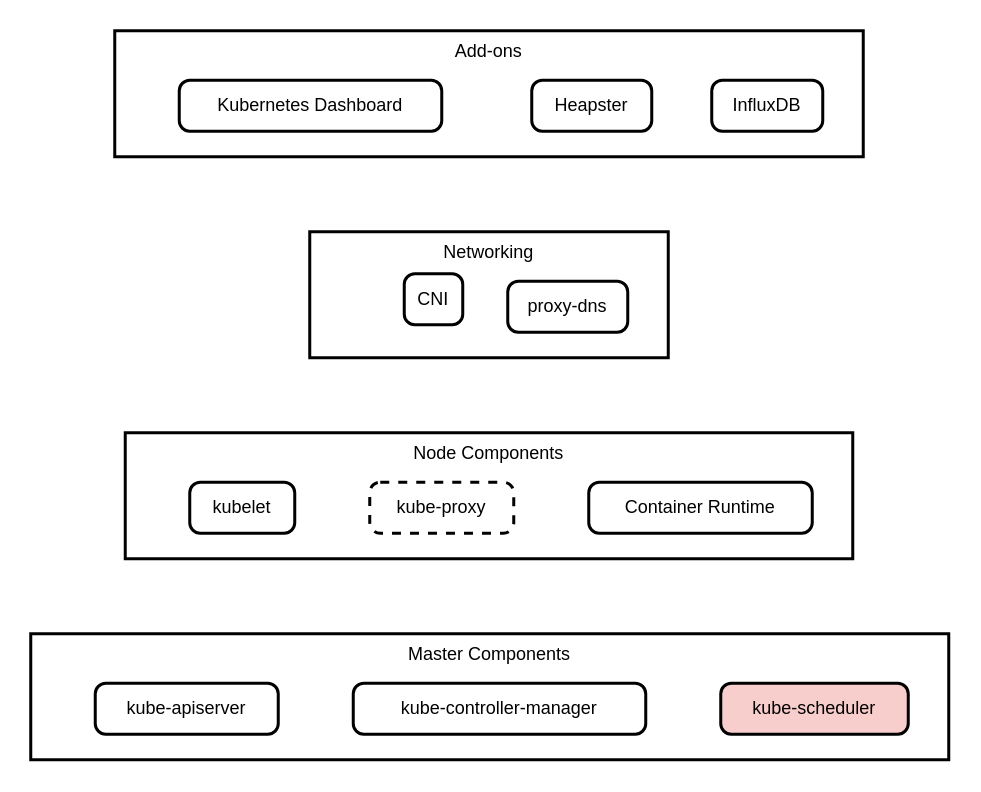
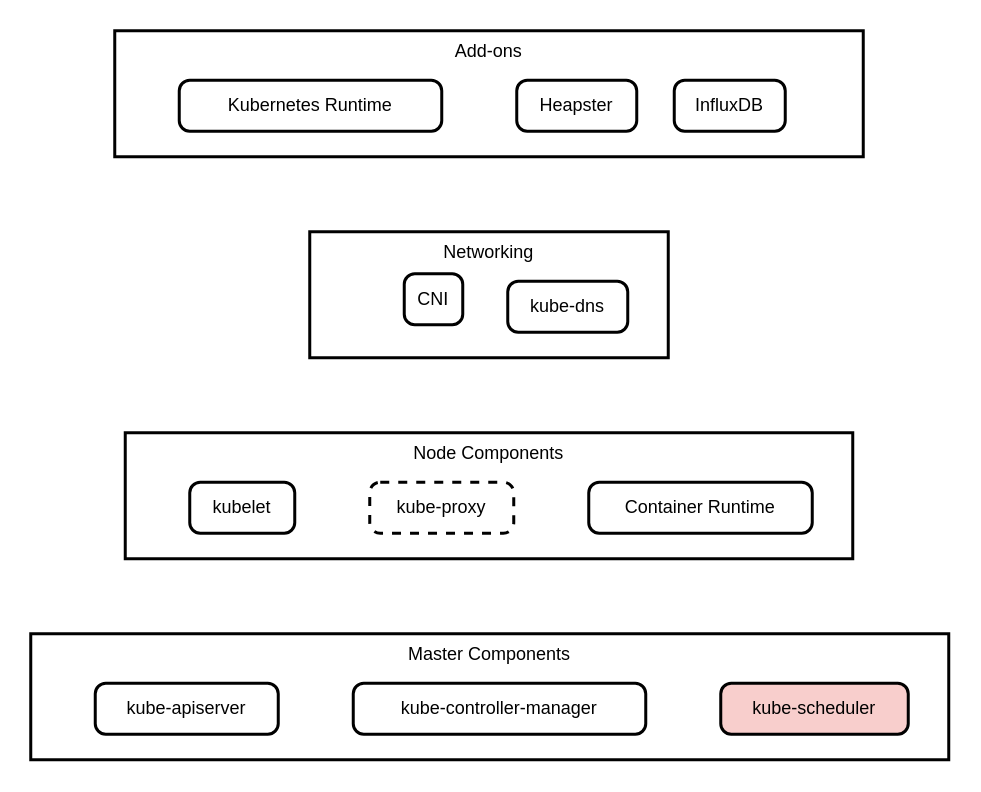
node "Kubernetes Dashboard": label "Kubernetes Dashboard" -> "Kubernetes Runtime"
node "Heapster": moved (592, 106) -> (577, 106)
node "InfluxDB": moved (767, 106) -> (730, 106)
node "proxy-dns": label "proxy-dns" -> "kube-dns"
